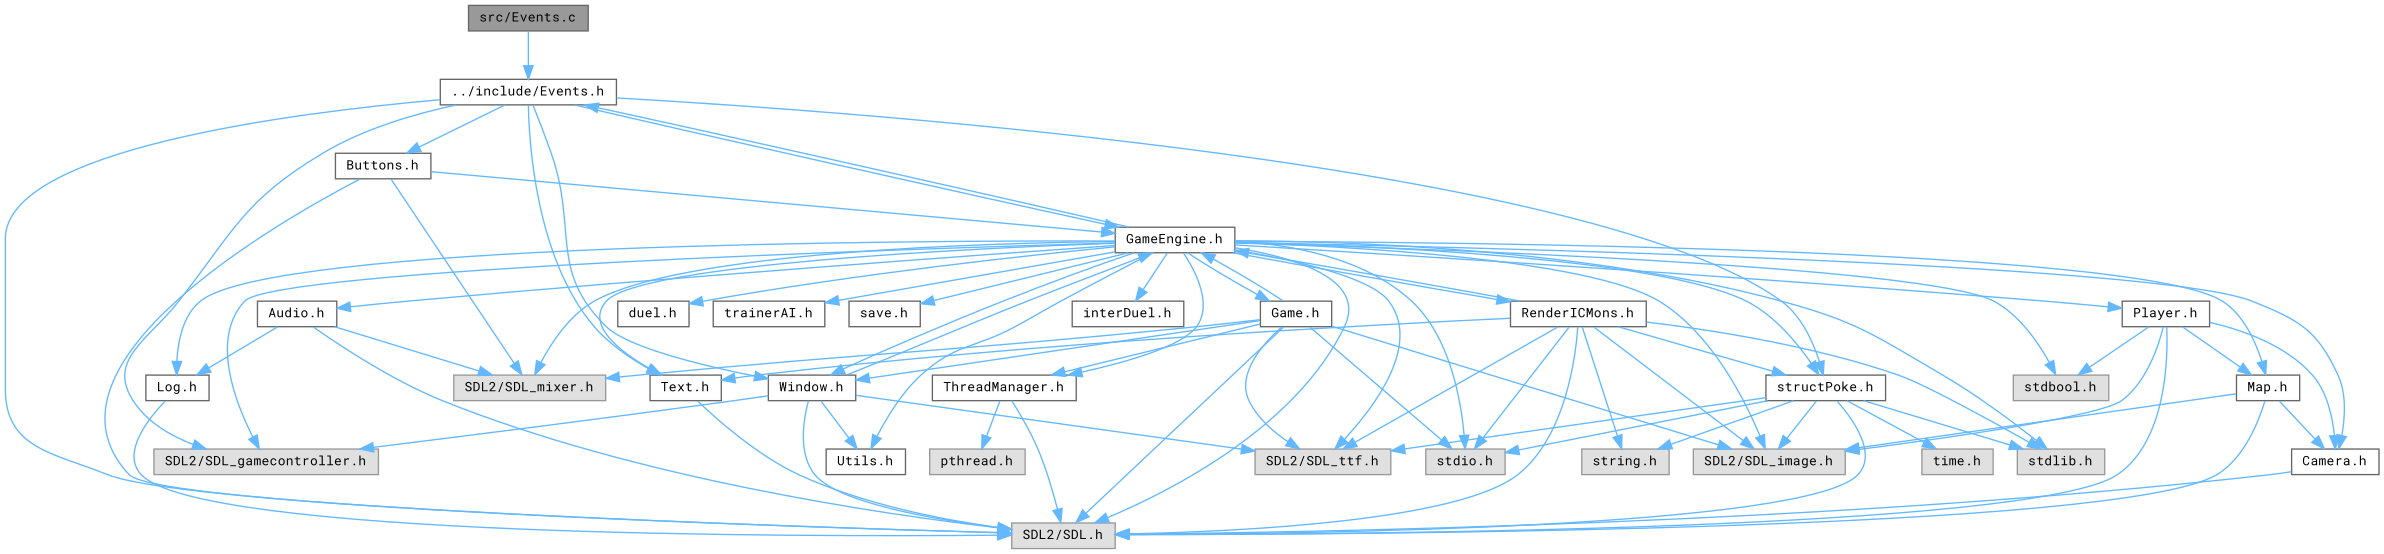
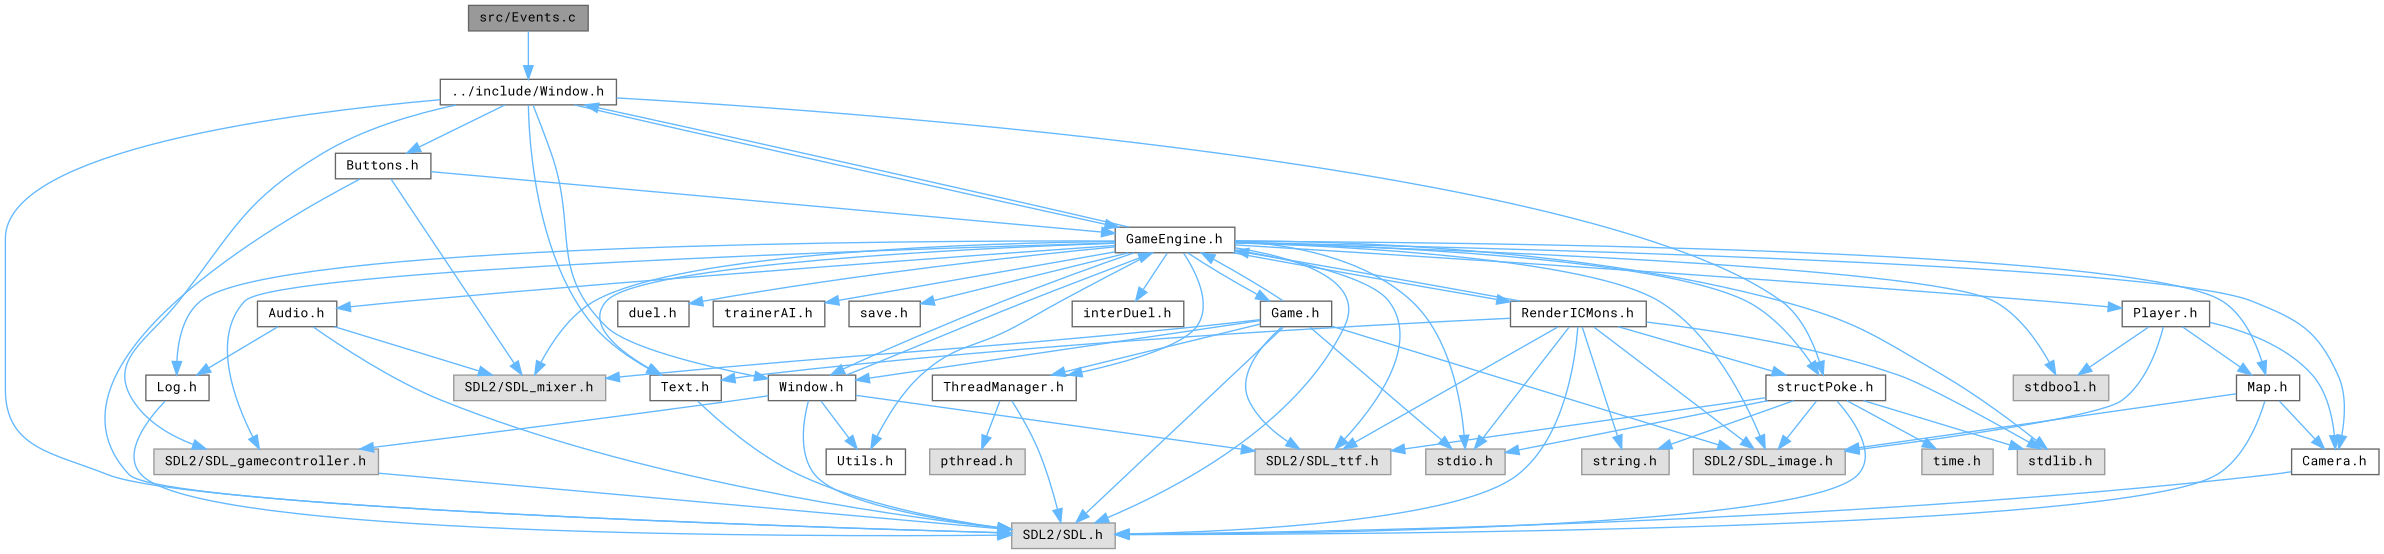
node "../include/Events.h": label "../include/Events.h" -> "../include/Window.h"
edge "Player.h" -> "SDL2/SDL.h": now "SDL2/SDL_gamecontroller.h" -> "SDL2/SDL.h"
